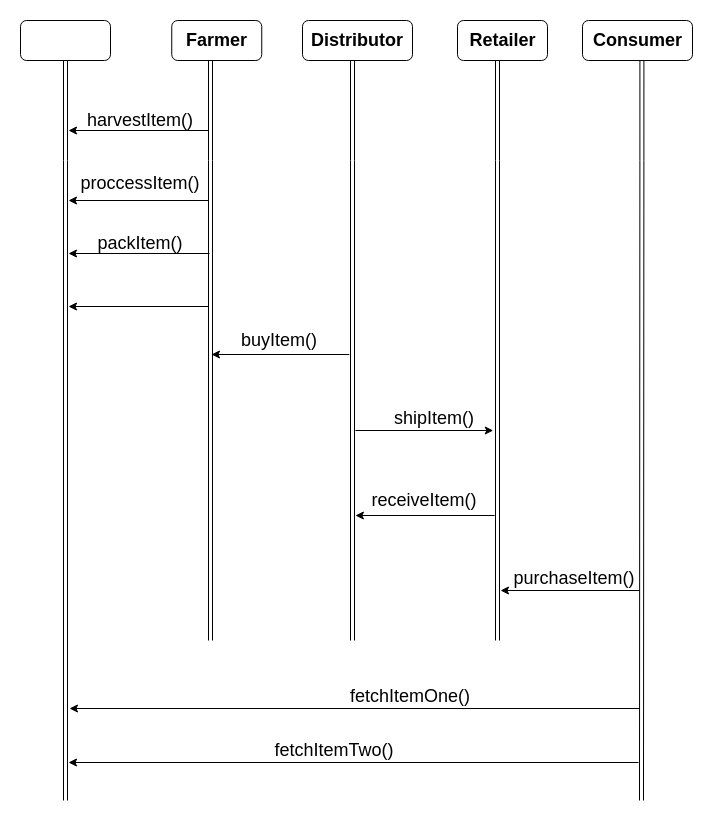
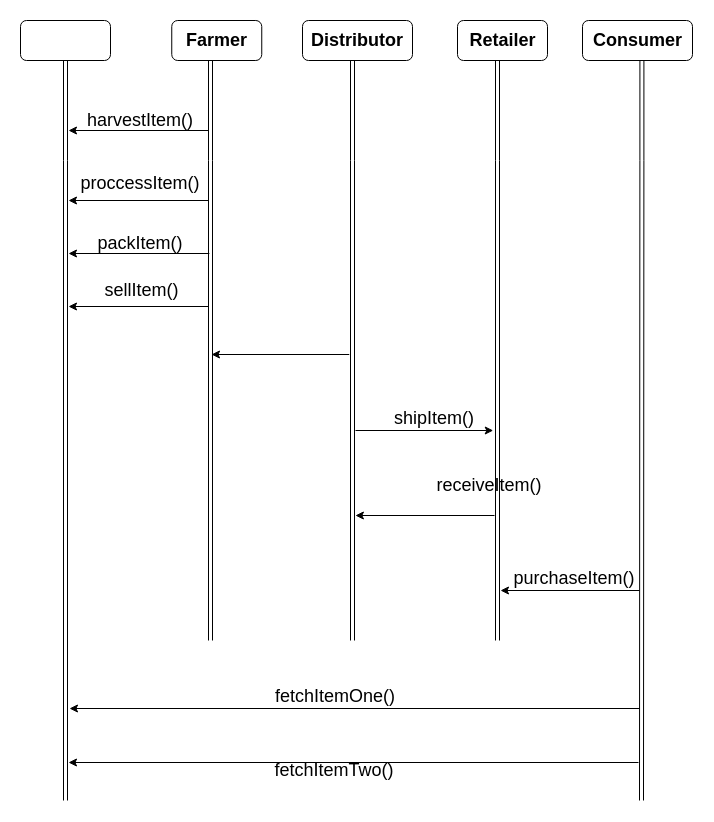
node "sellItem()": added
node "buyItem()": removed
node "receiveItem()": moved (424, 501) -> (489, 486)
node "fetchItemOne()": moved (411, 697) -> (336, 697)
node "fetchItemTwo()": moved (335, 751) -> (335, 771)
